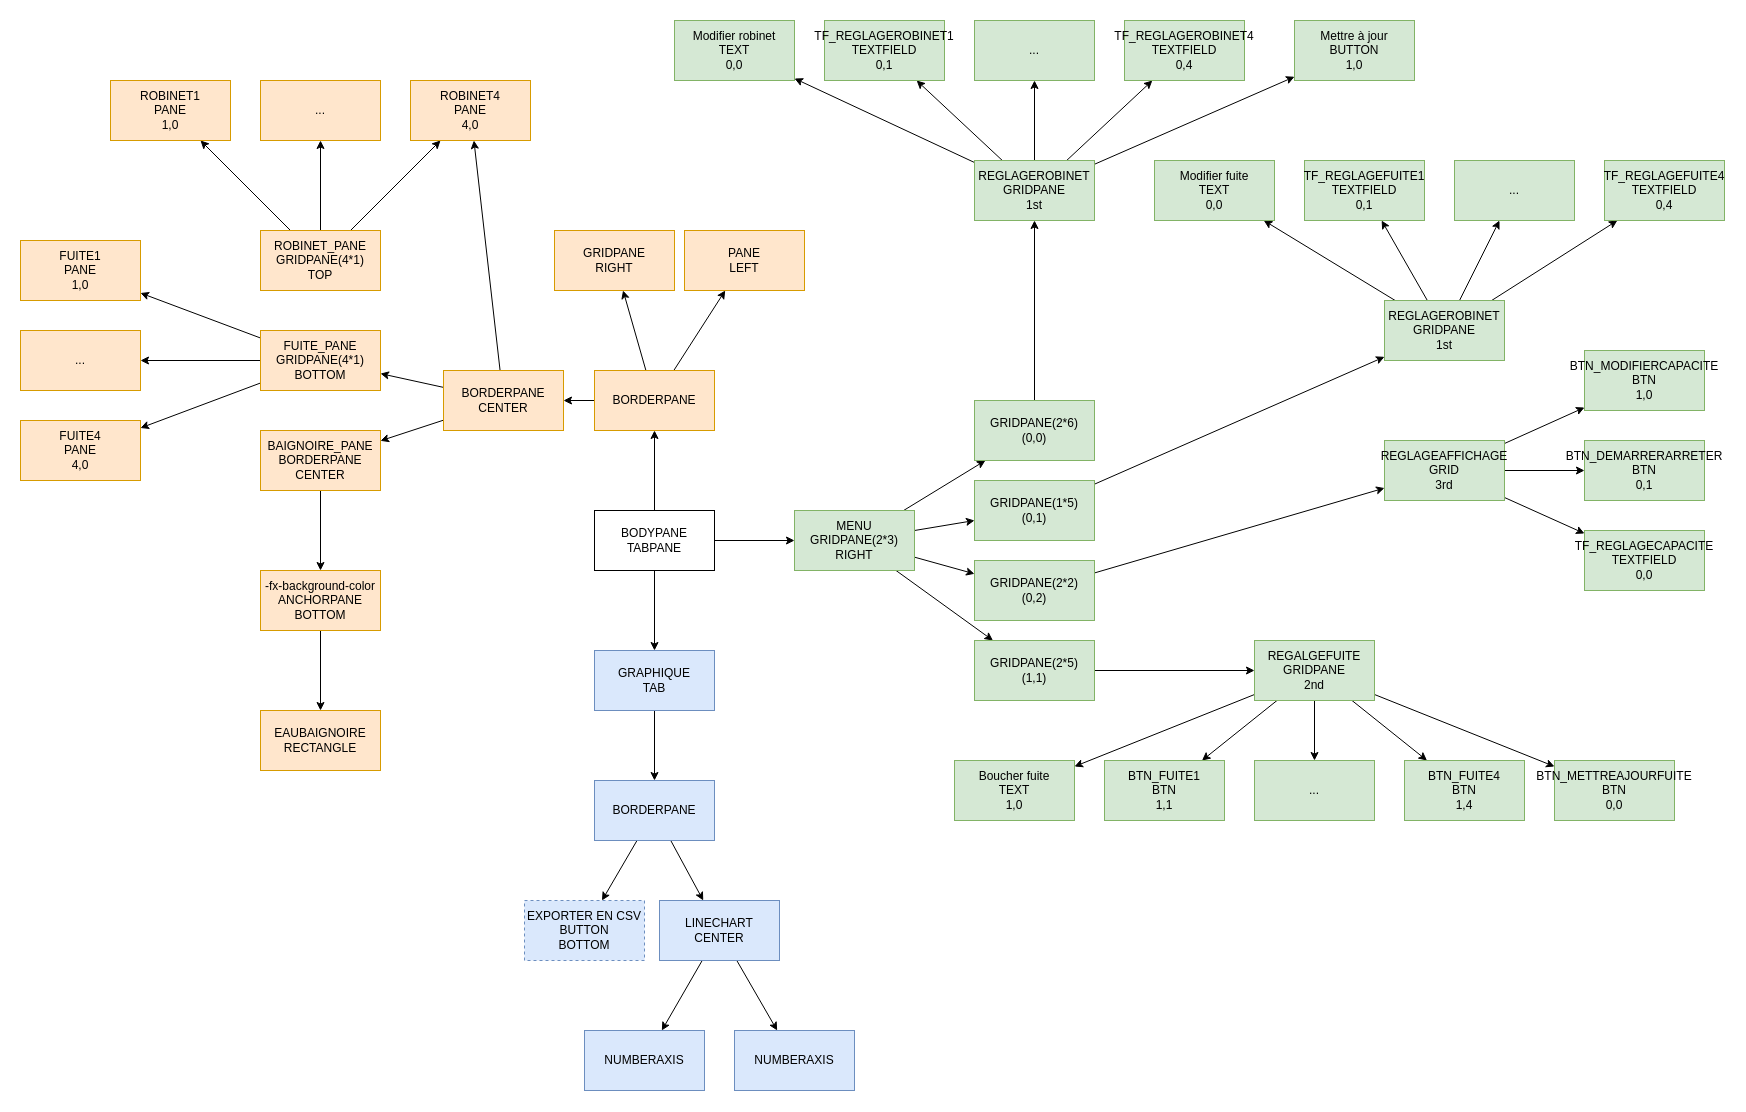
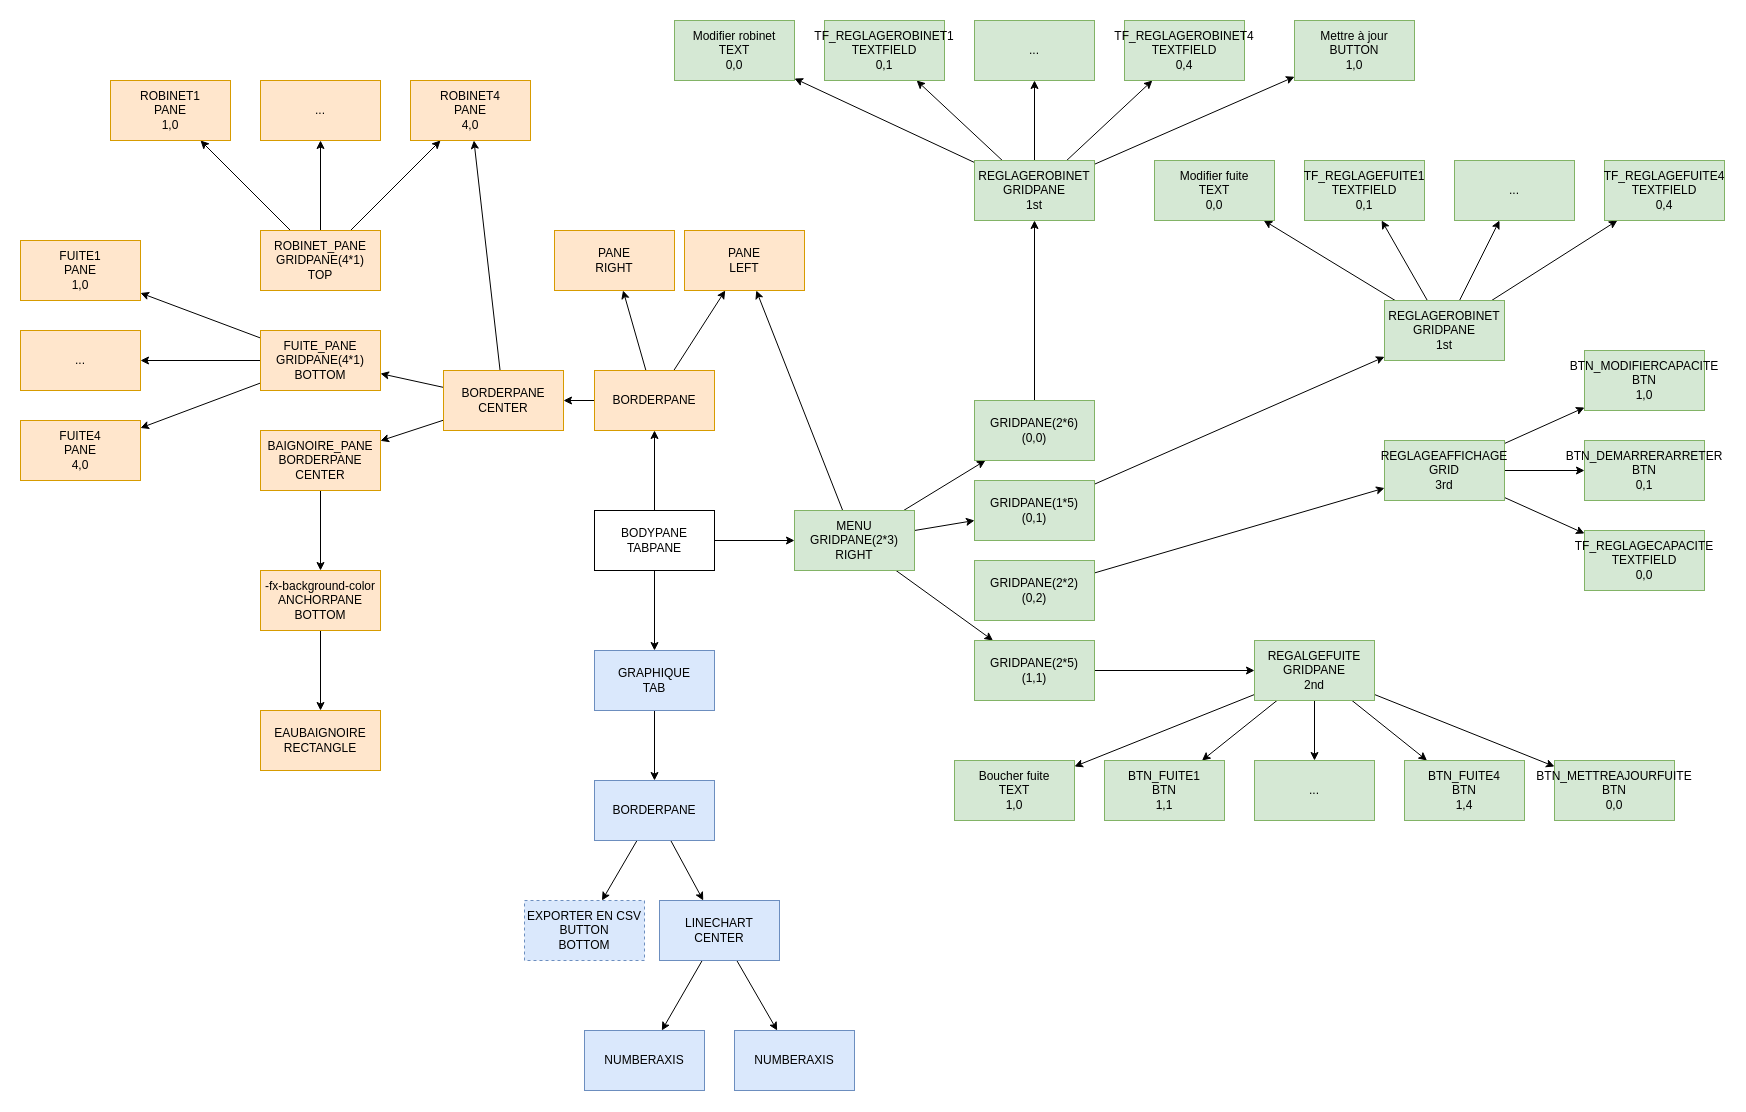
node "GRIDPANE RIGHT": label "GRIDPANE RIGHT" -> "PANE RIGHT"
edge "MENU GRIDPANE(2*3) RIGHT" -> "GRIDPANE(2*2) (0,2)": now "MENU GRIDPANE(2*3) RIGHT" -> "PANE LEFT"
